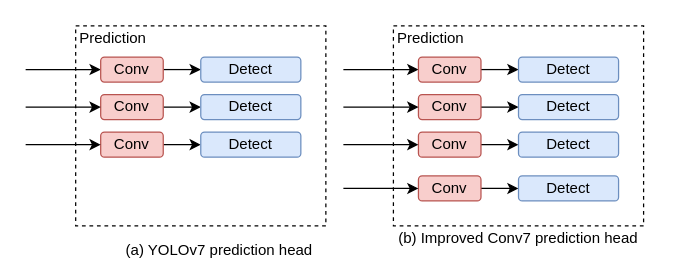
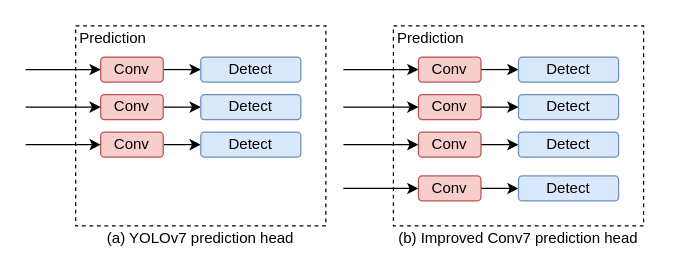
node "(a) YOLOv7 prediction head": moved (219, 251) -> (201, 238)
